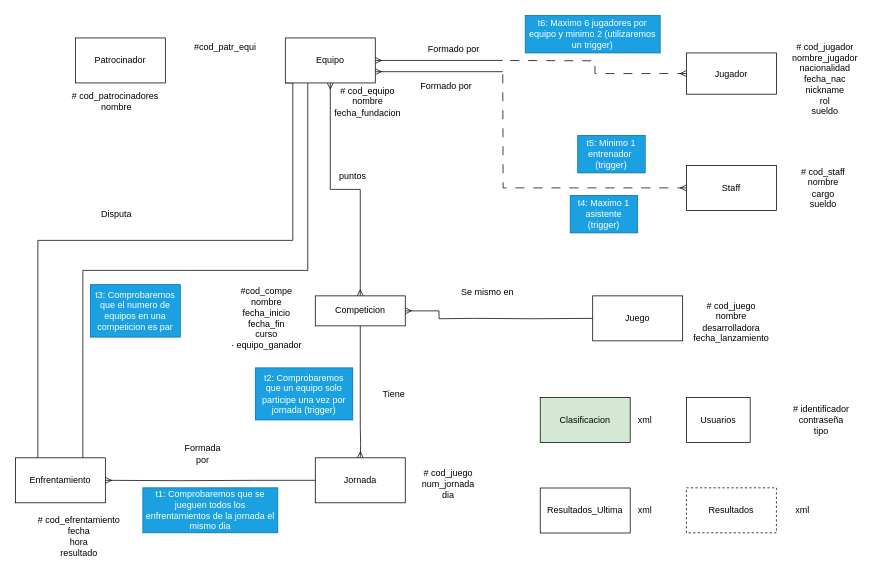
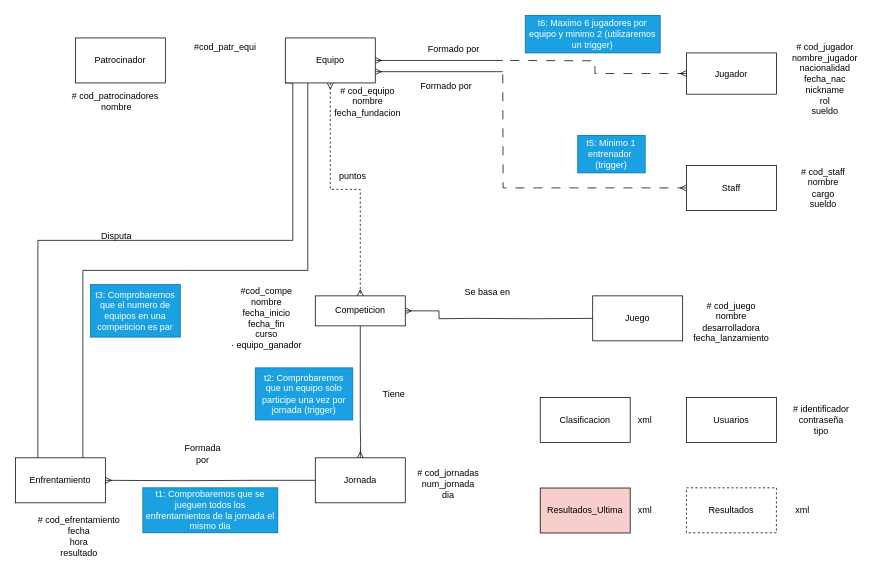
edge "Equipo" -- "Competicion": style solid -> dashed
node "Disputa": moved (117, 214) -> (117, 237)
node "t4: Maximo 1 asistente (trigger)": removed
node "Se mismo en": label "Se mismo en" -> "Se basa en"
node "Clasificacion": fillcolor #d5e8d4 -> #ffffff
node "Usuarios": size 64x45 -> 90x45
node "# cod_juego num_jornada dia": label "# cod_juego num_jornada dia" -> "# cod_jornadas num_jornada dia"
node "Resultados_Ultima": fillcolor #ffffff -> #f8cecc
